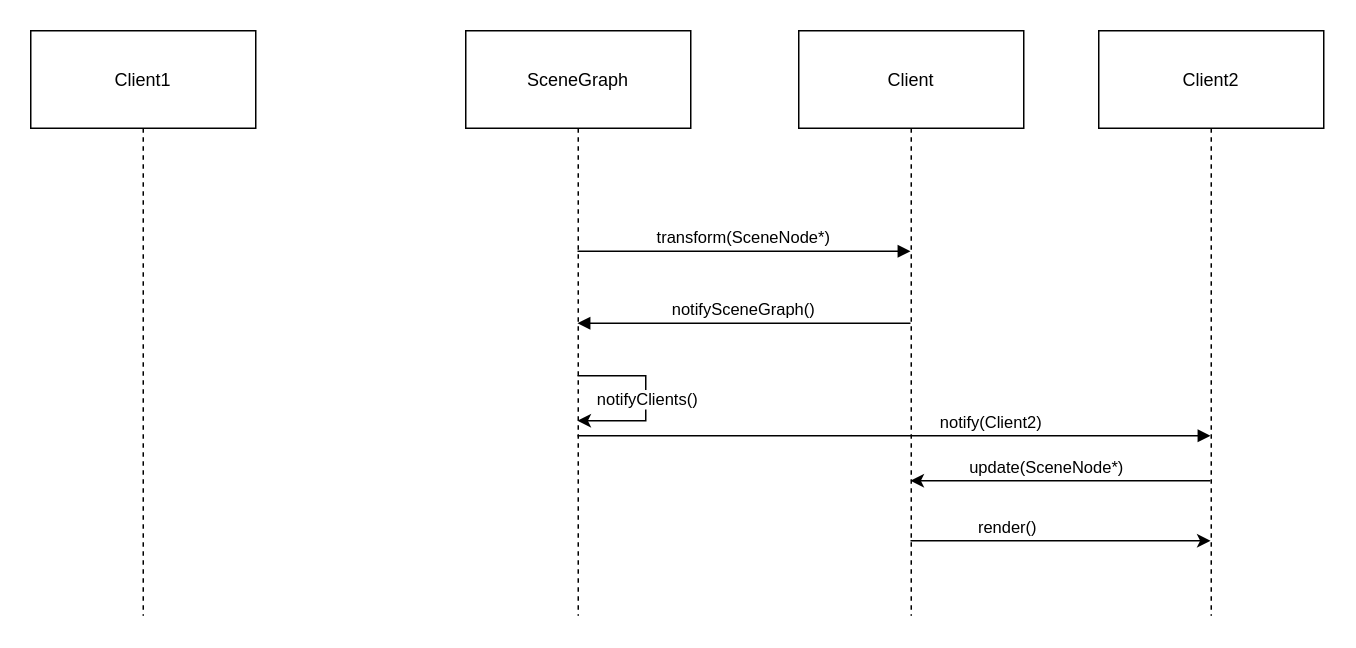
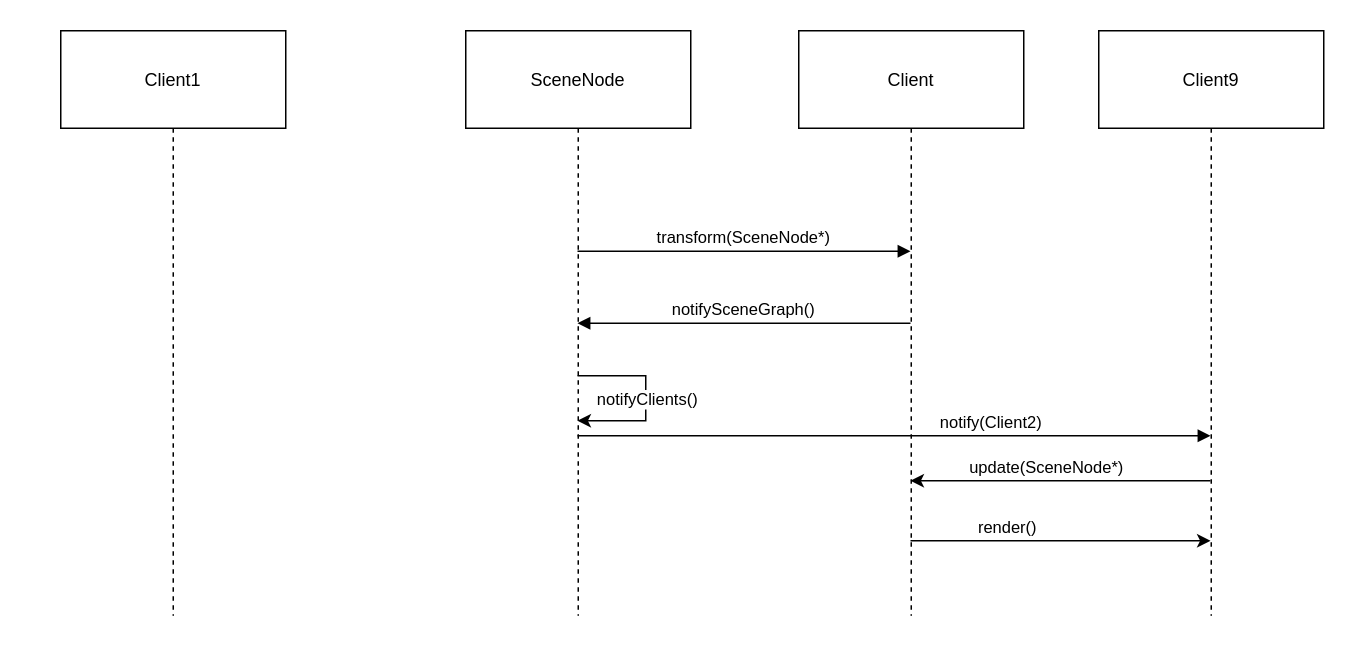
node "SceneGraph": label "SceneGraph" -> "SceneNode"
node "Client2": label "Client2" -> "Client9"
node "Client1": moved (143, 323) -> (173, 323)
